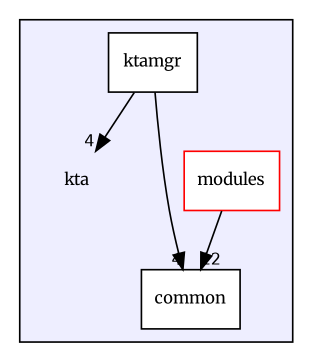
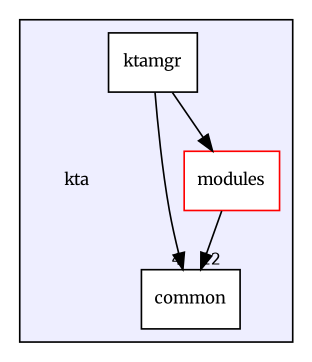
edge "ktamgr" -> "kta": now "ktamgr" -> "modules"
